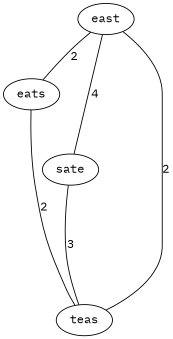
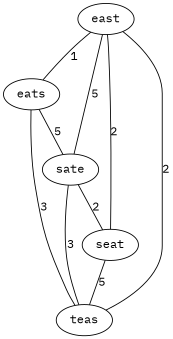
edge "east" -- "eats": label "2" -> "1"
edge "east" -- "sate": label "4" -> "5"
edge "eats" -- "sate": added, label "5"
edge "eats" -- "teas": label "2" -> "3"
node "seat": added
